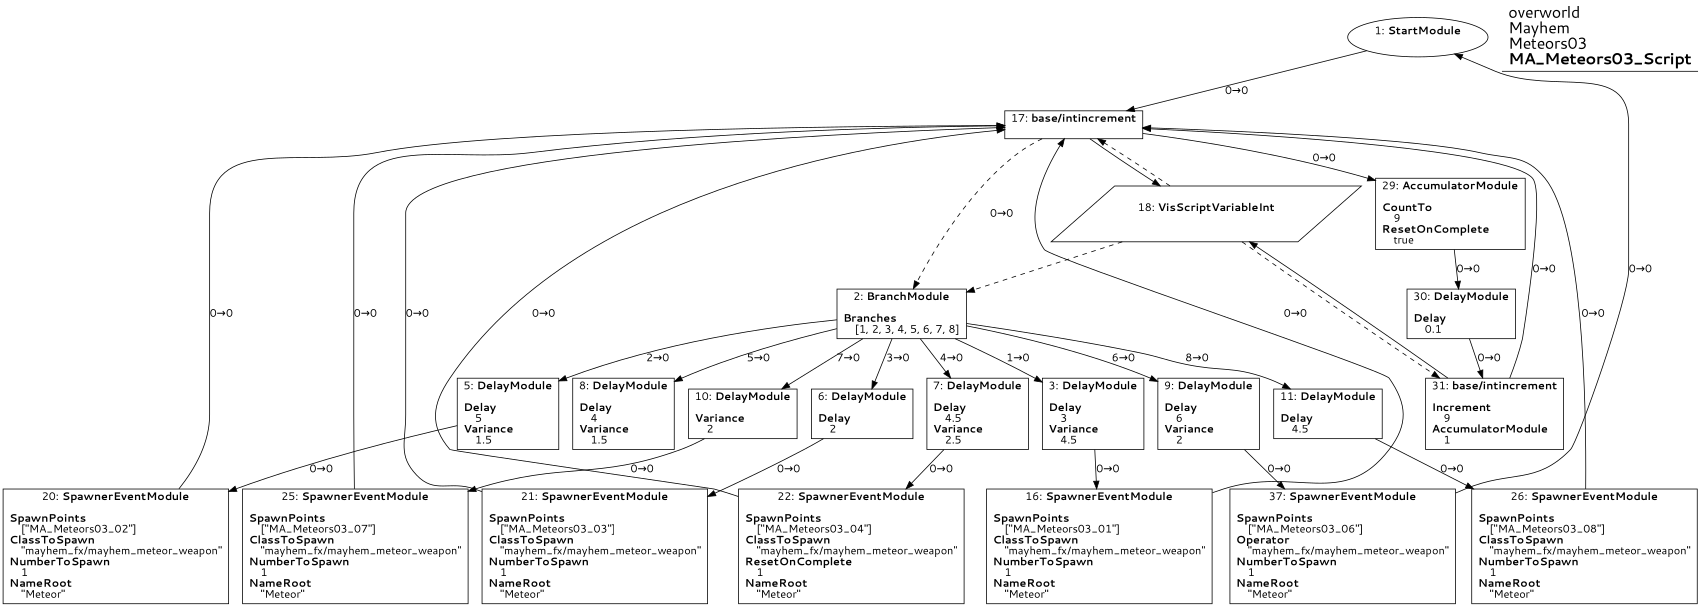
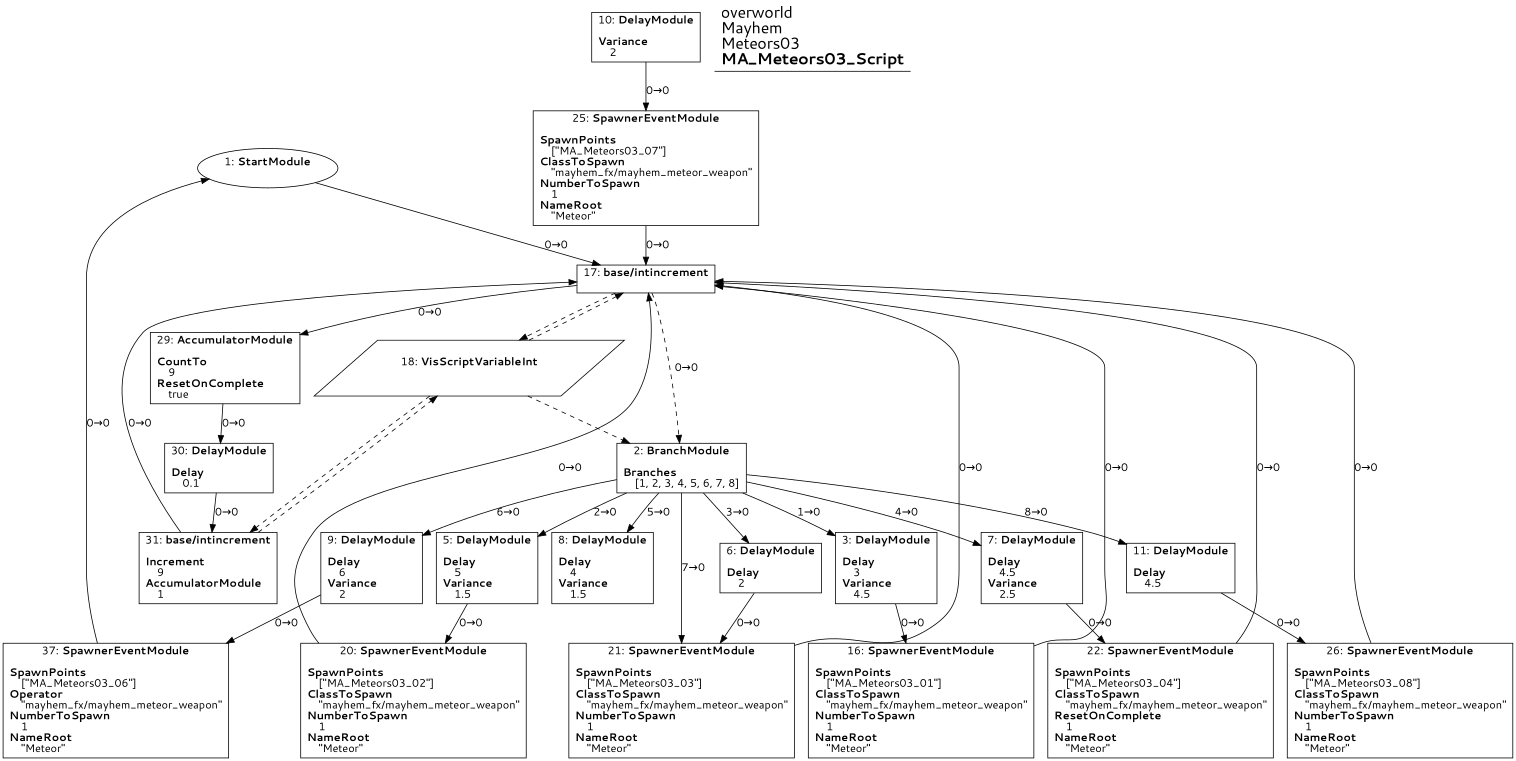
edge "17:" -> "18:": style solid -> dashed
edge "31:" -> "18:": style solid -> dashed
edge "2:" -> "10:": now "2:" -> "21:"
